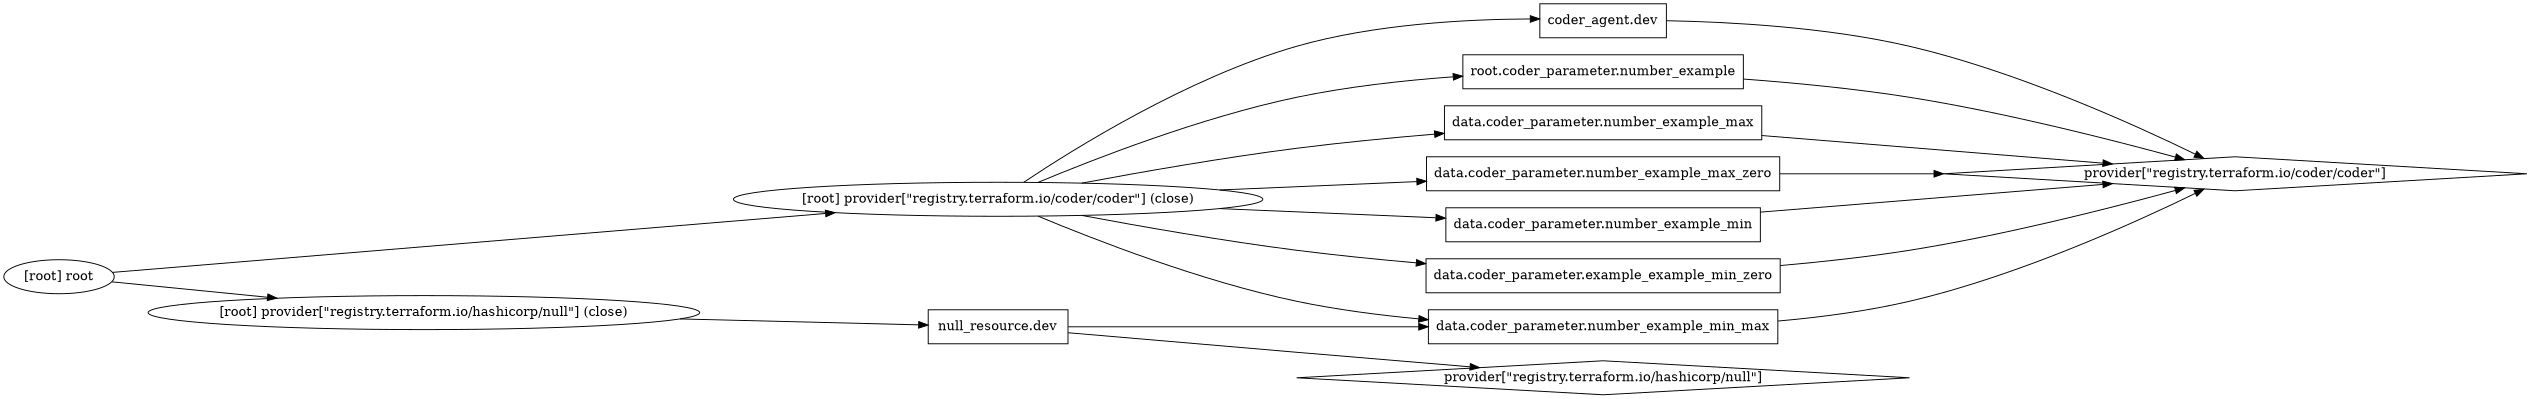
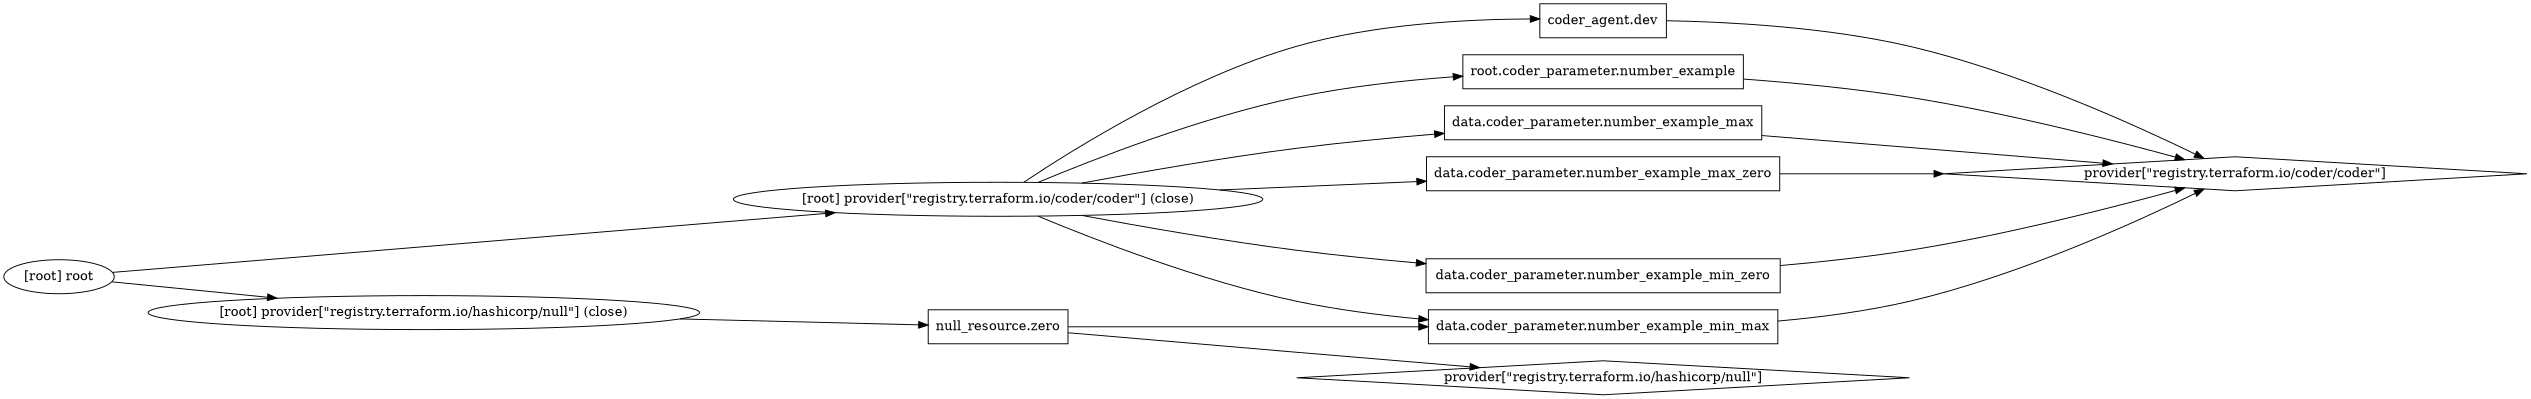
node "data.coder_parameter.number_example_min": removed
node "data.coder_parameter.example_example_min_zero": label "data.coder_parameter.example_example_min_zero" -> "data.coder_parameter.number_example_min_zero"
node "null_resource.dev": label "null_resource.dev" -> "null_resource.zero"
